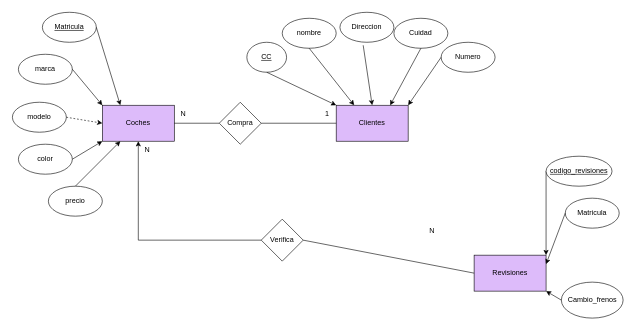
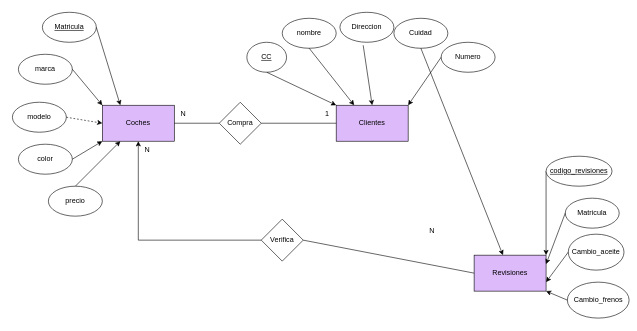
edge "Cuidad" -> "Clientes": now "Cuidad" -> "Revisiones"
node "Cambio_aceite": added
edge "Cambio_aceite" -> "Revisiones": added
node "Cambio_frenos": moved (593, 300) -> (599, 300)
